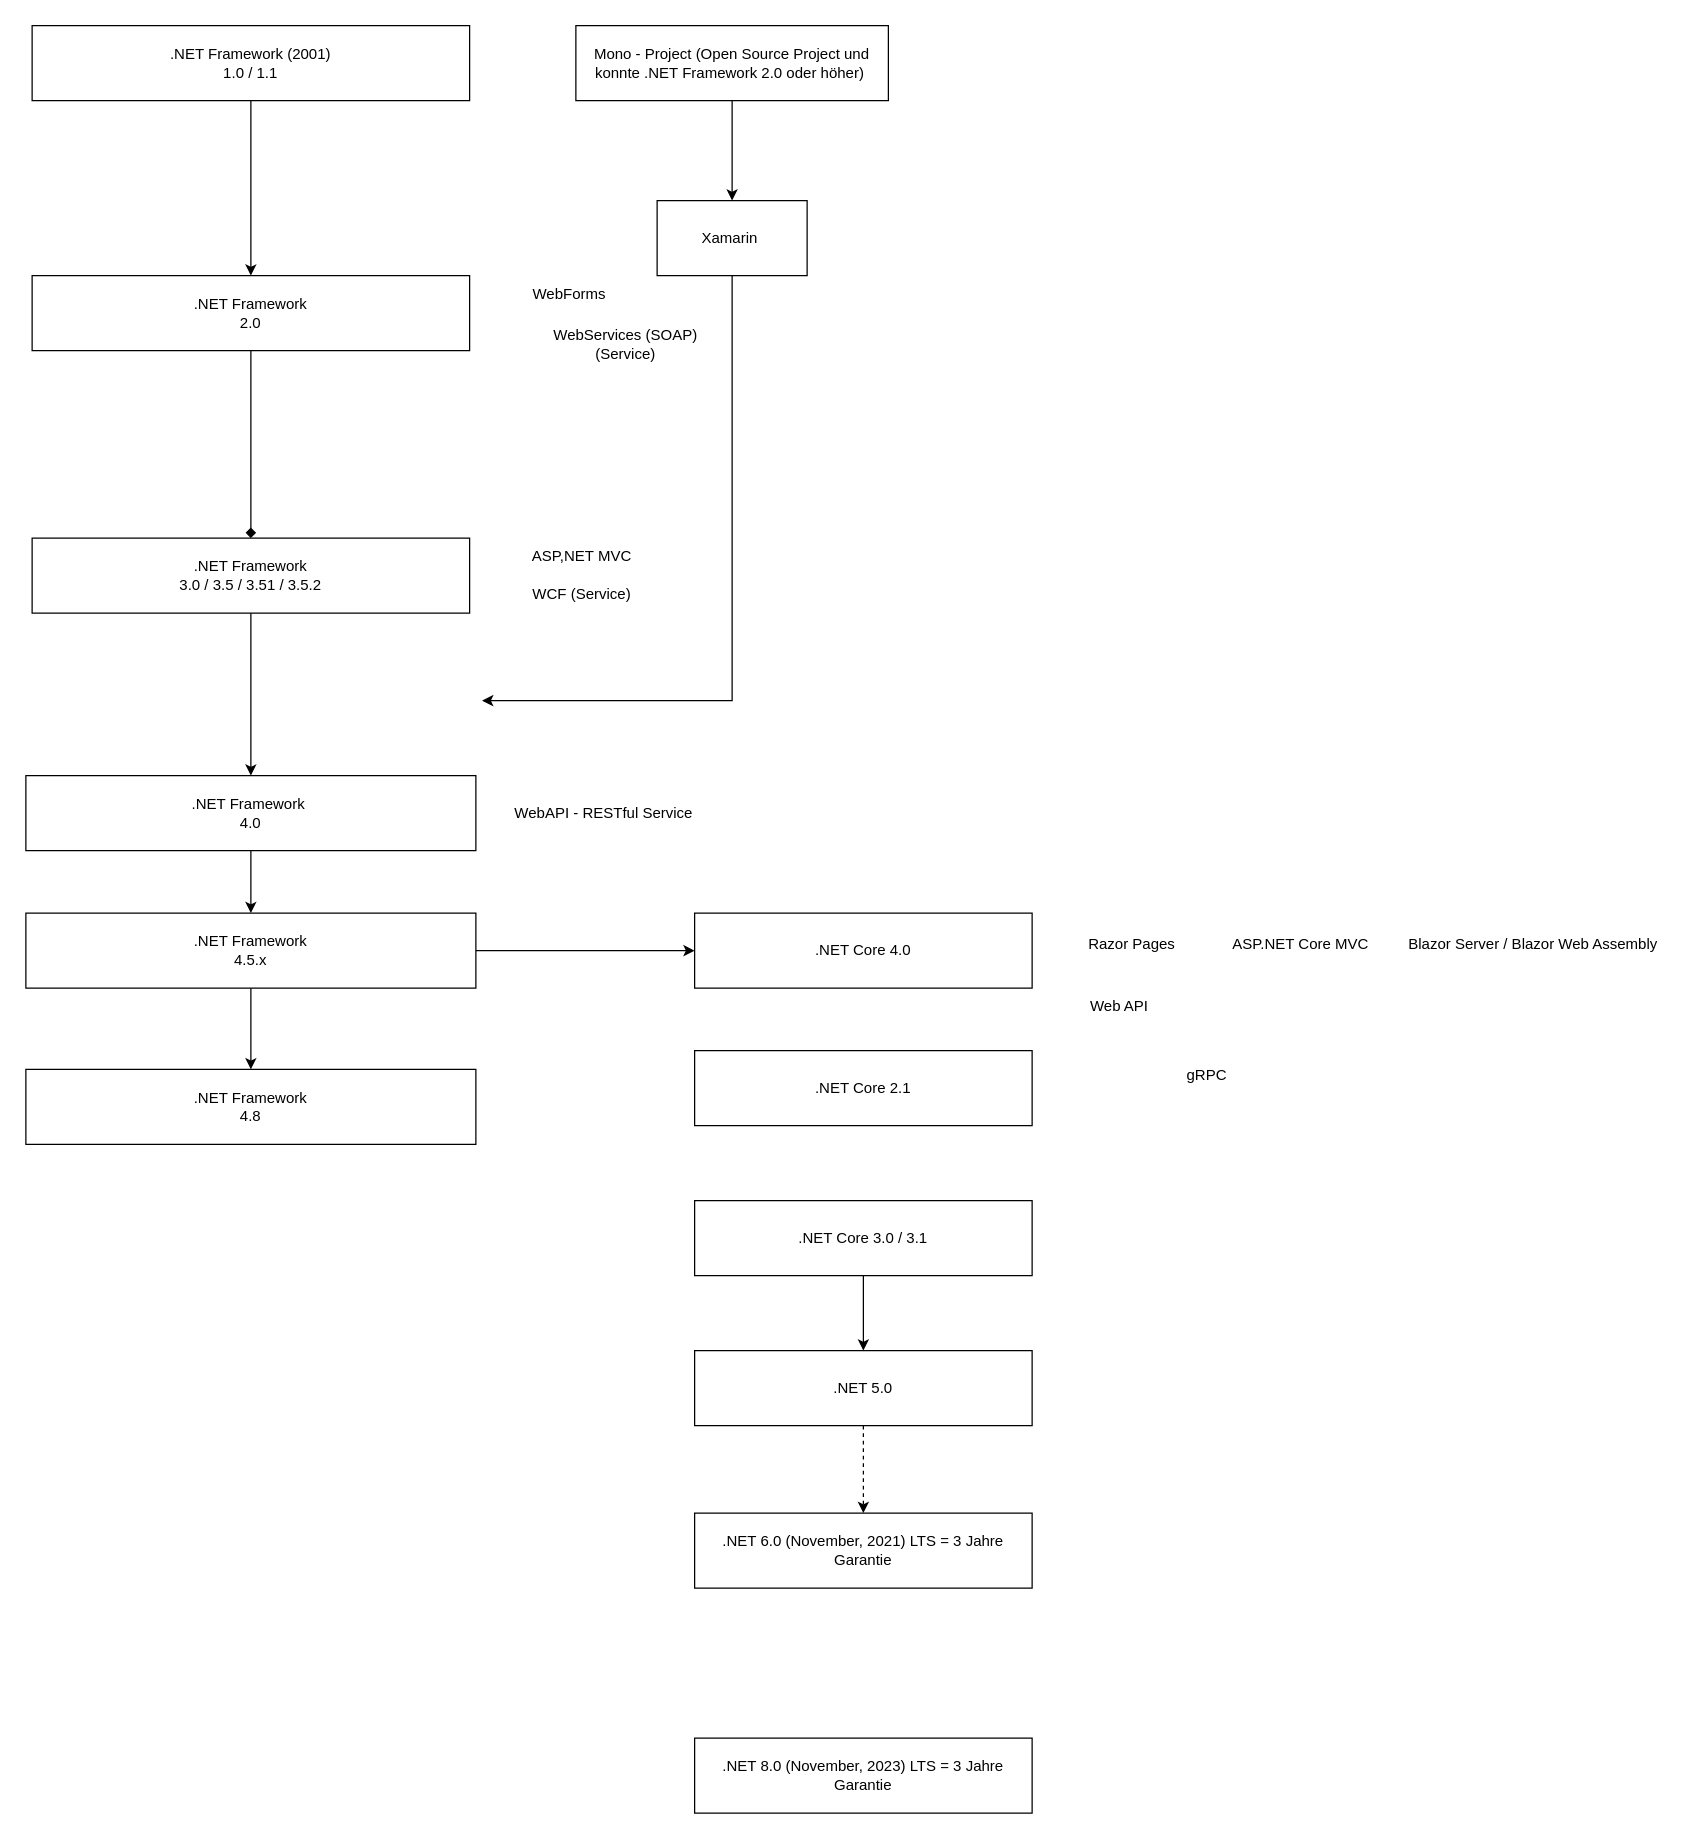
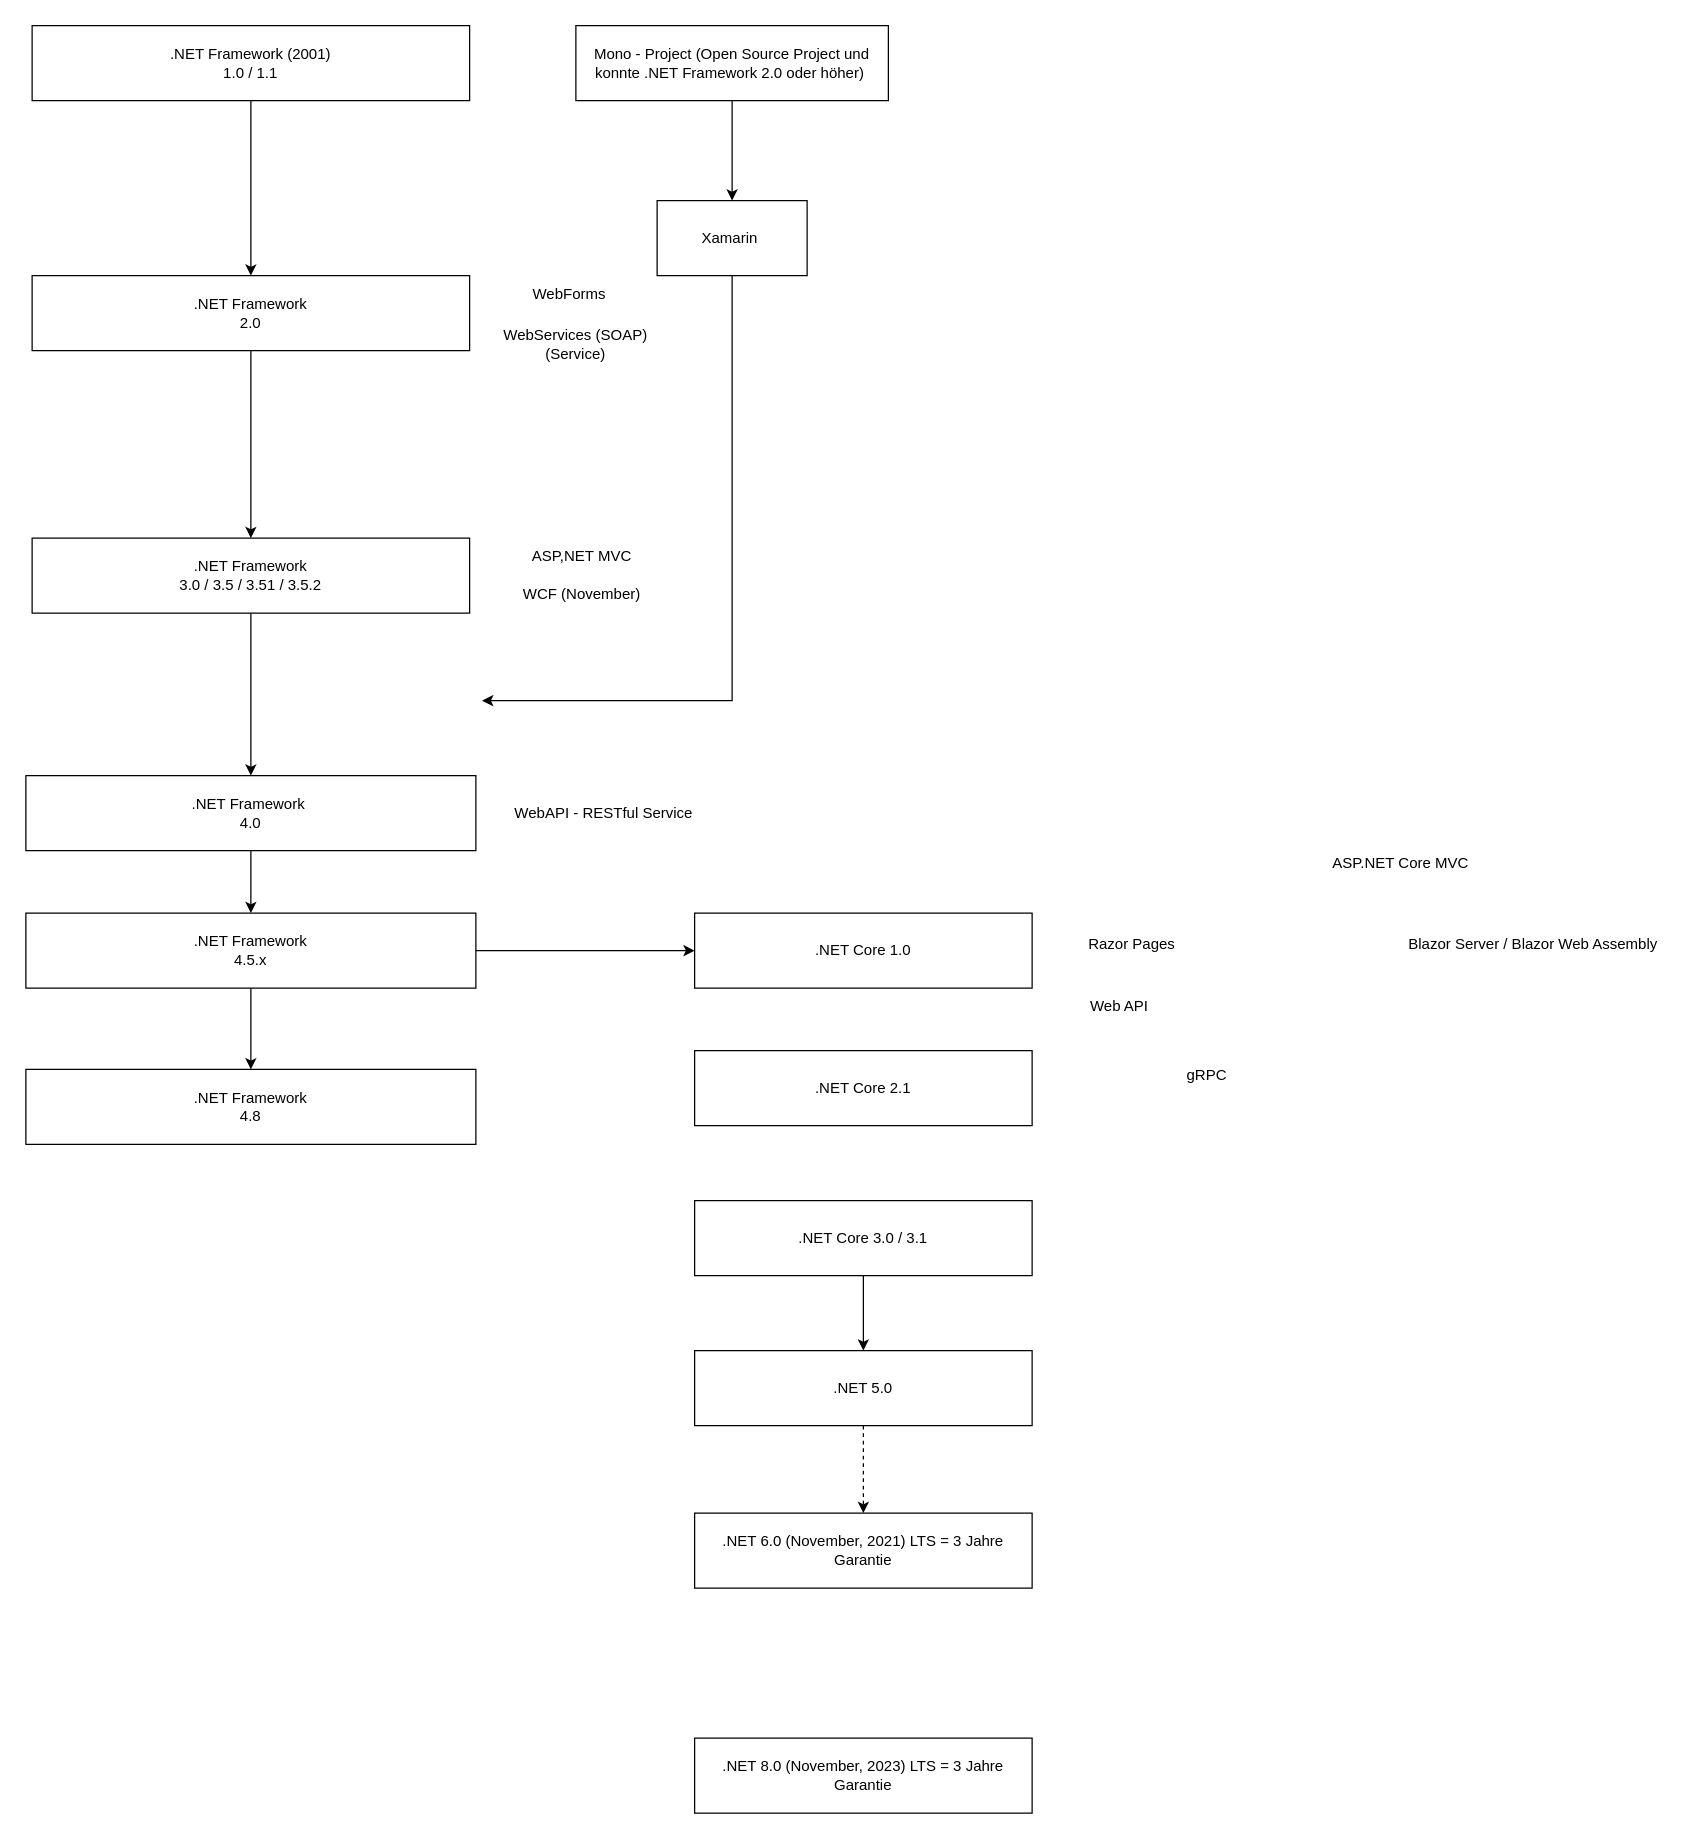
node "WebServices (SOAP) (Service)": moved (626, 344) -> (576, 344)
edge ".NET Framework 2.0" -> ".NET Framework 3.0 / 3.5 / 3.51 / 3.5.2": arrowhead diamond -> classic
node "WCF (Service)": label "WCF (Service)" -> "WCF (November)"
node "ASP.NET Core MVC": moved (1301, 944) -> (1401, 863)
node ".NET Core 4.0": label ".NET Core 4.0" -> ".NET Core 1.0"
